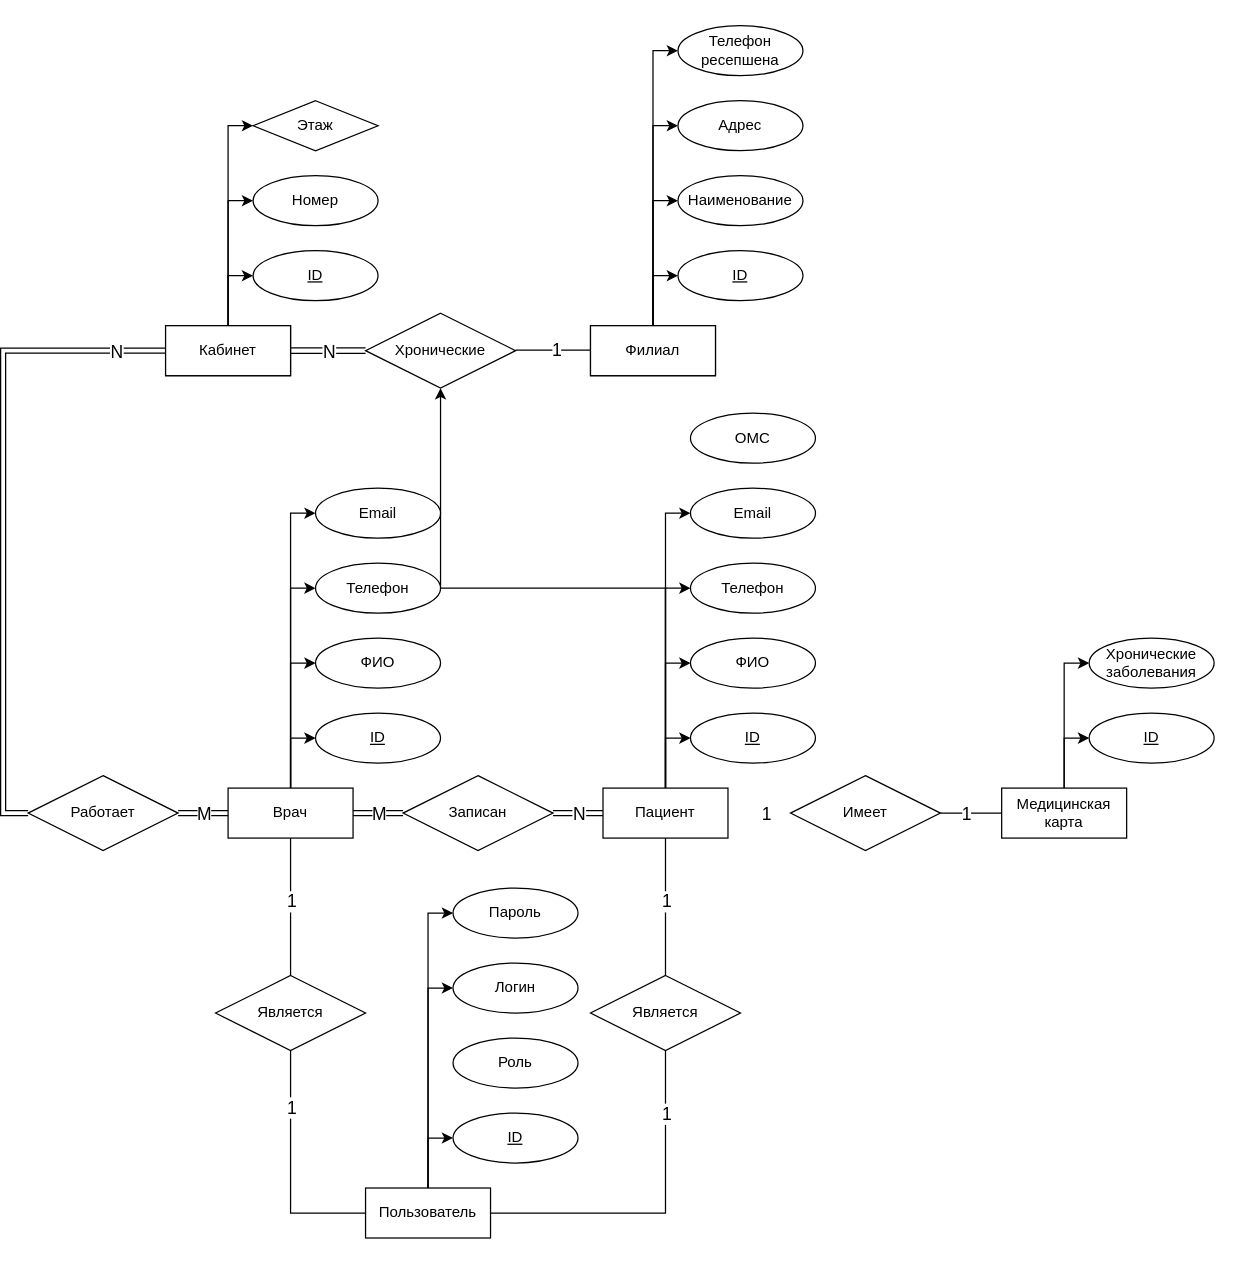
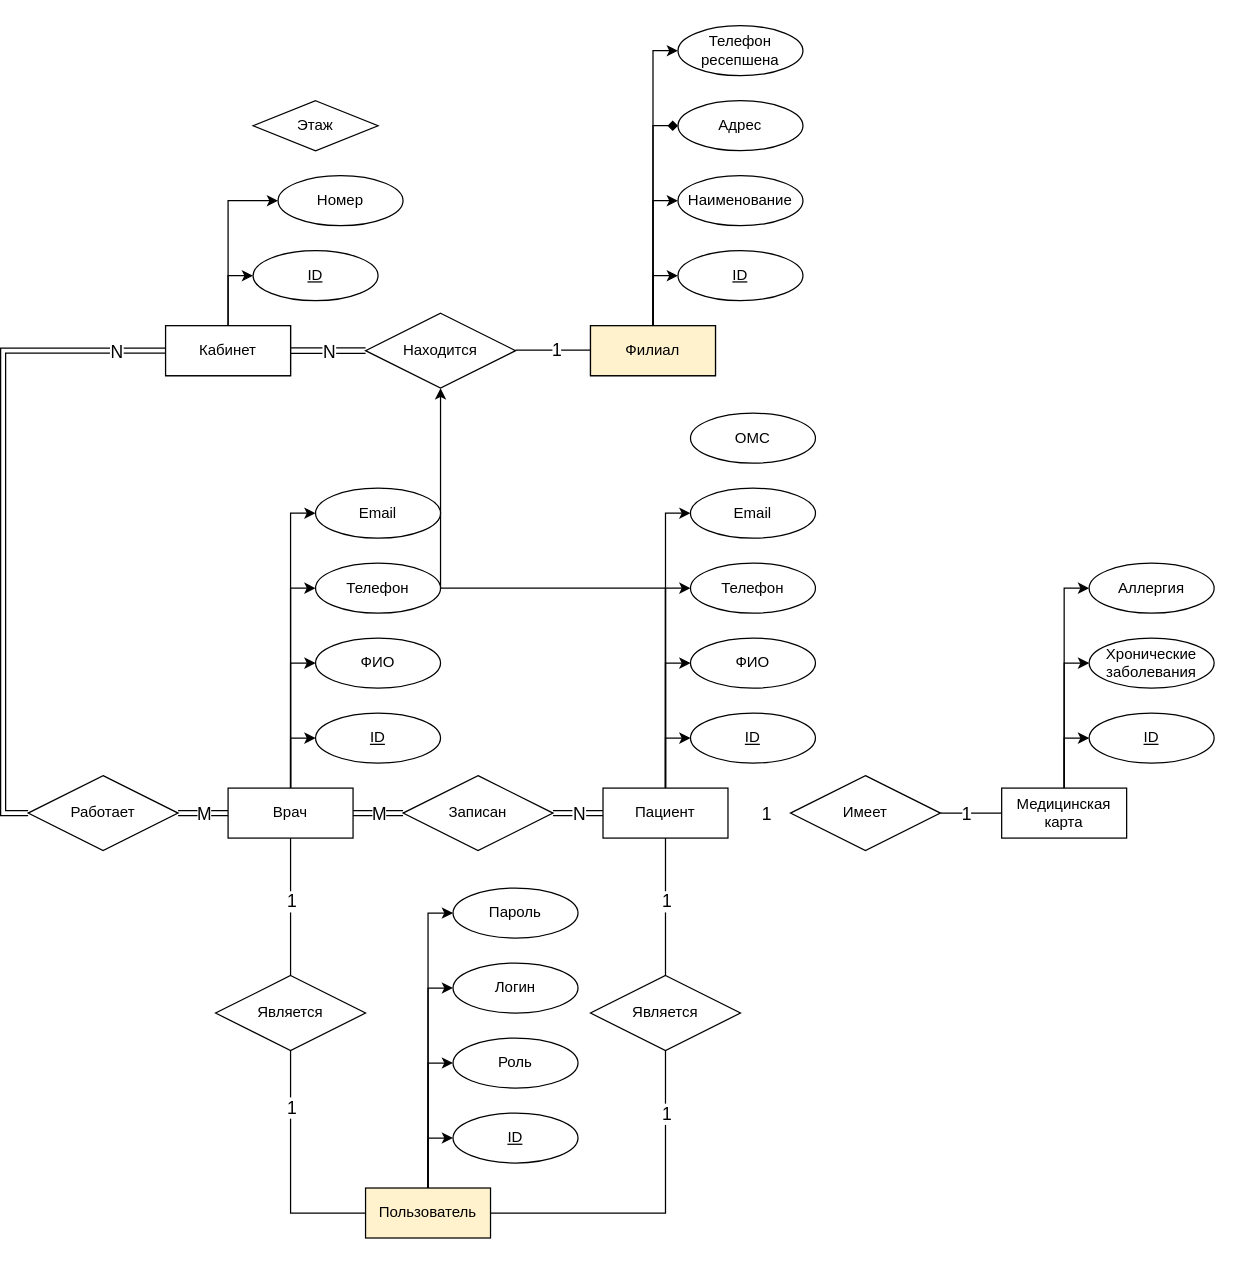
edge "Филиал" -> "Адрес": arrowhead classic -> diamond
edge "Кабинет" -> "Этаж": removed
node "Номер": moved (316, 201) -> (341, 201)
node "Хронические": label "Хронические" -> "Находится"
node "Филиал": fillcolor #ffffff -> #fff2cc
node "Аллергия": added
edge "Медицинская карта" -> "Аллергия": added
edge "Пользователь" -> "Роль": added
node "Пользователь": fillcolor #ffffff -> #fff2cc
